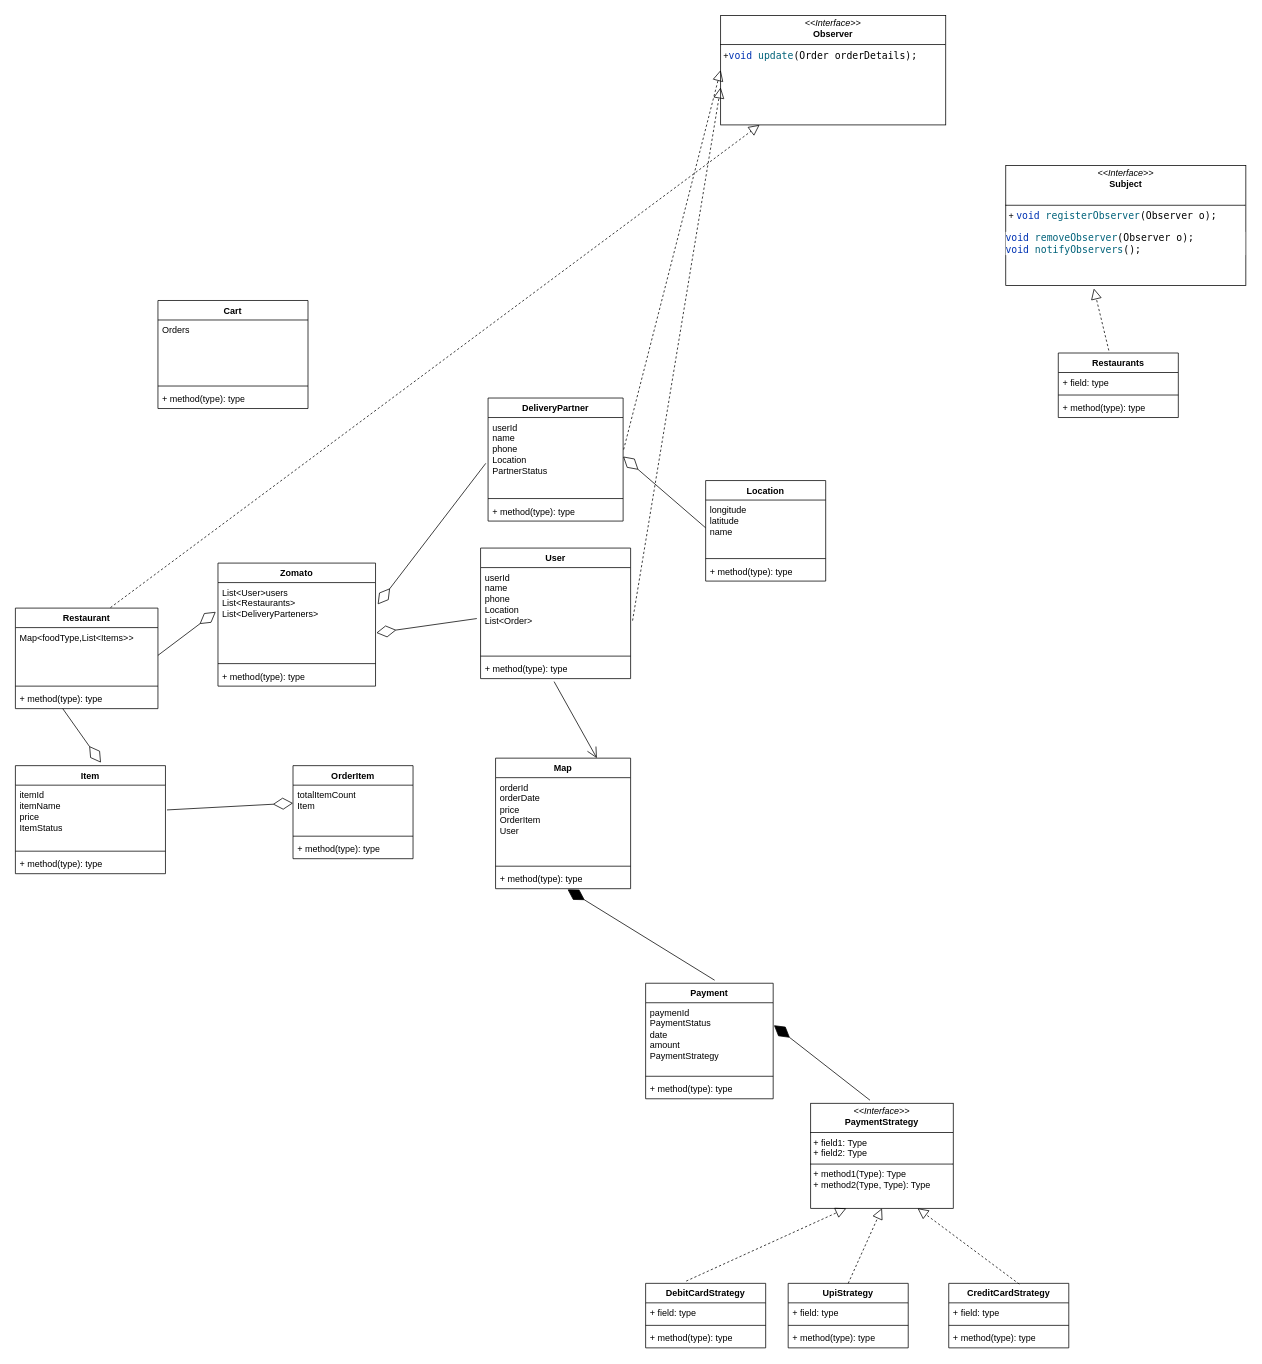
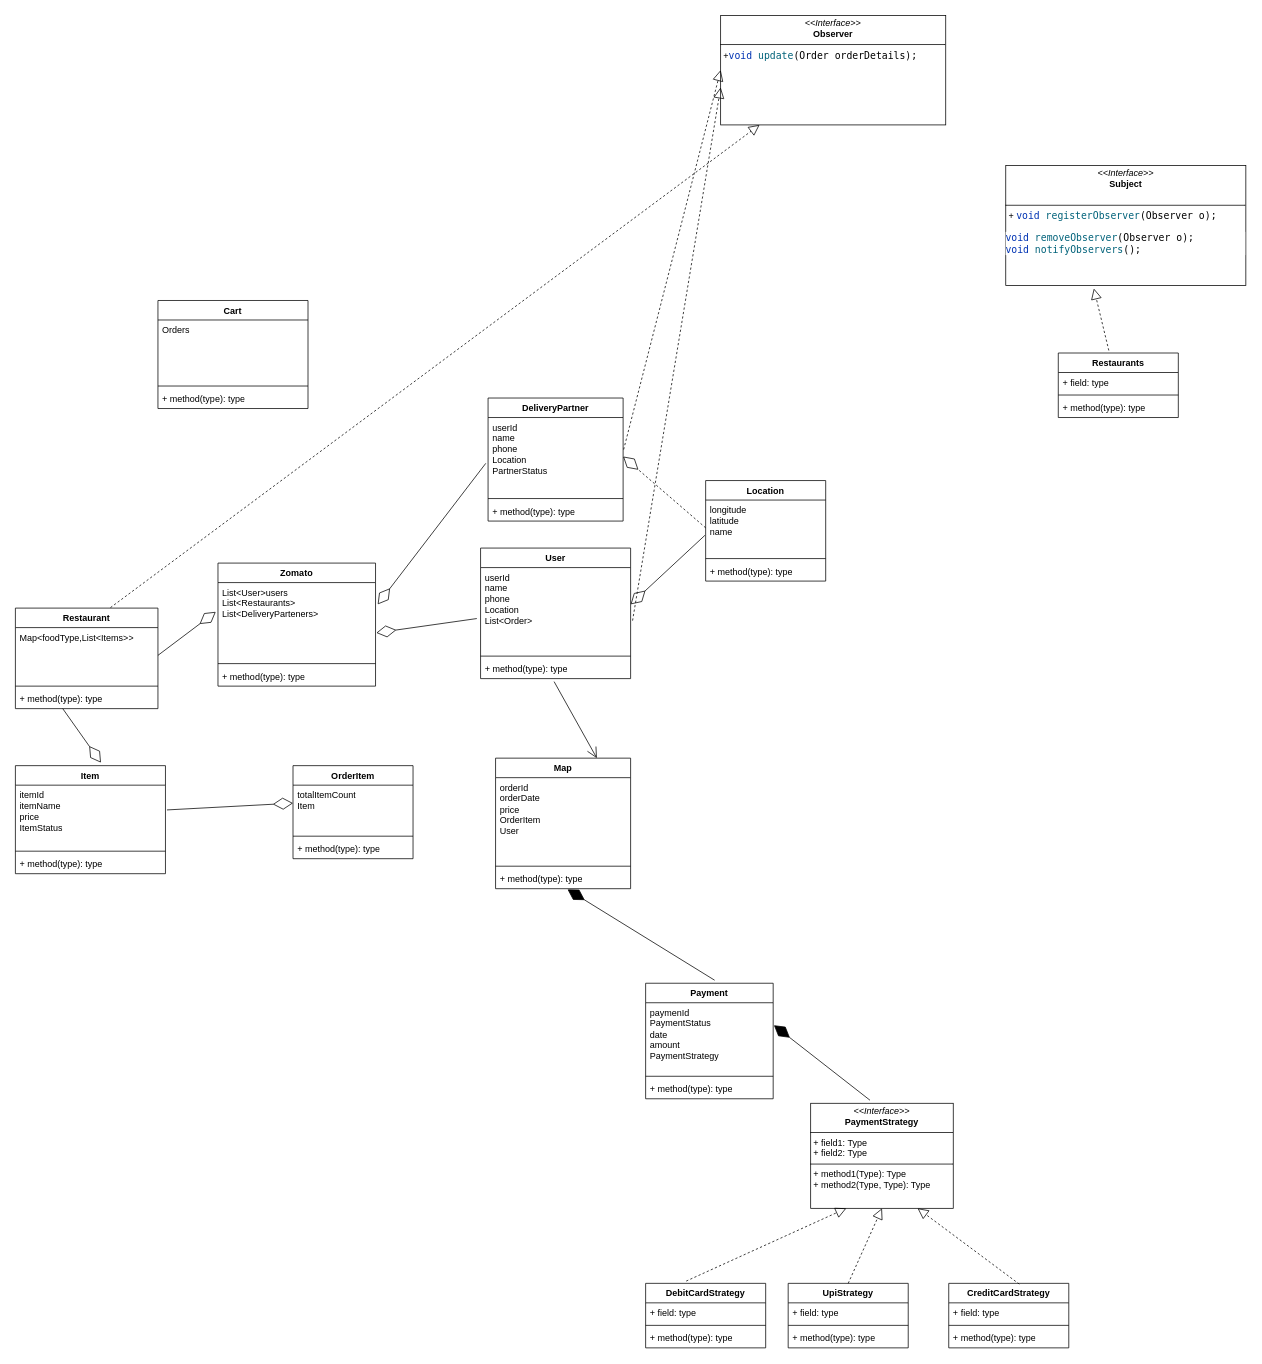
edge "longitude latitude name" -> "userId name phone Location PartnerStatus": style solid -> dashed
edge "longitude latitude name" -> "userId name phone Location List<Order>": added
